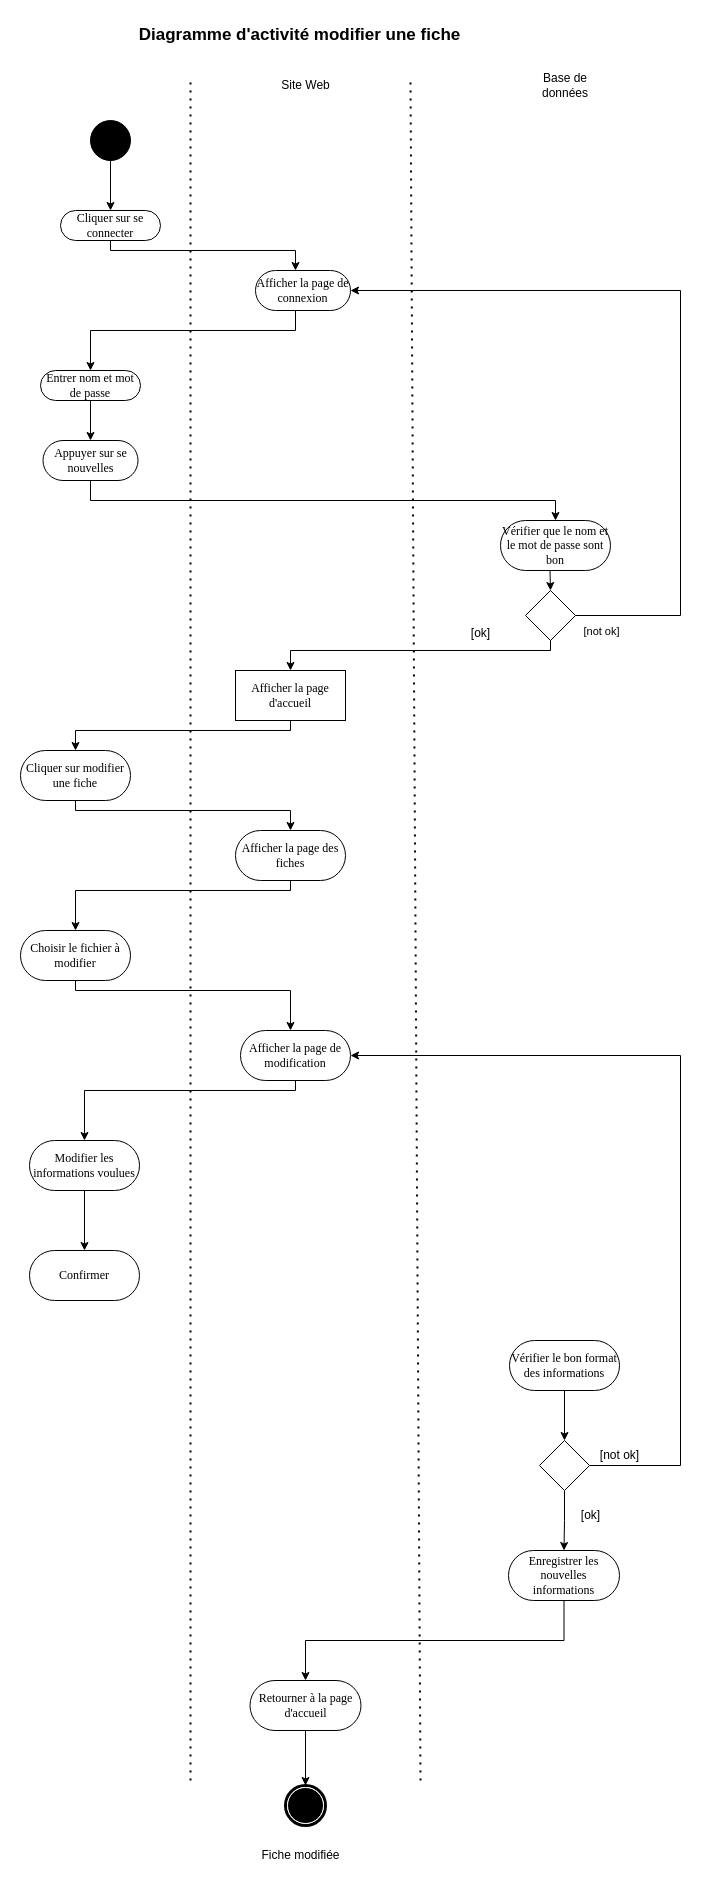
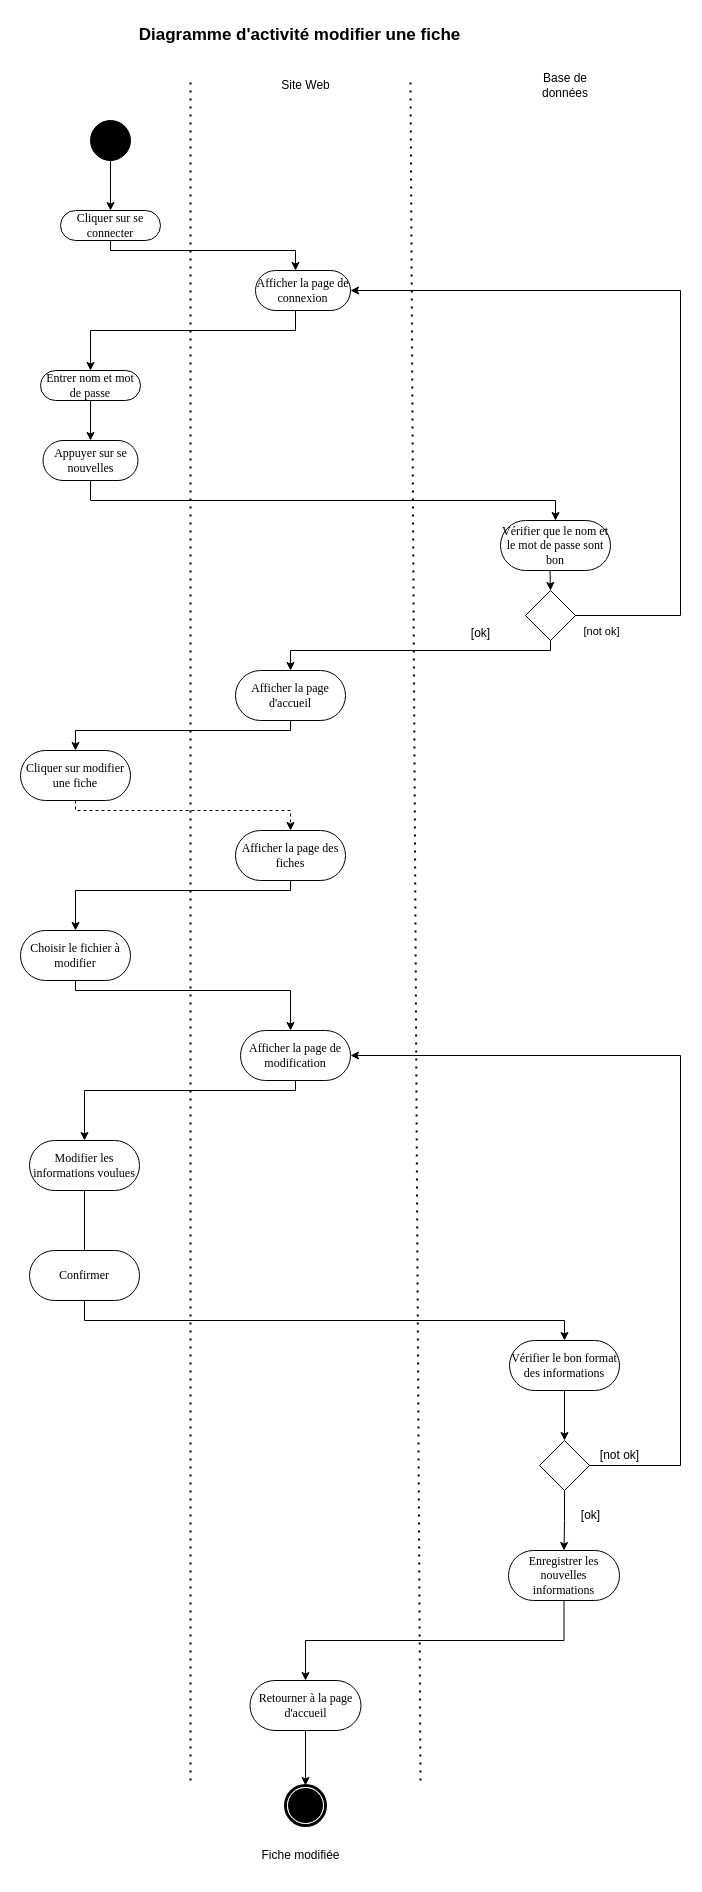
node "Afficher la page d'accueil": shape rectangle -> rounded rectangle
edge "Cliquer sur modifier une fiche" -> "Afficher la page des fiches": style solid -> dashed
edge "Modifier les informations voulues" -> "Confirmer": arrowhead classic -> none
edge "Confirmer" -> "Vérifier le bon format des informations": added
